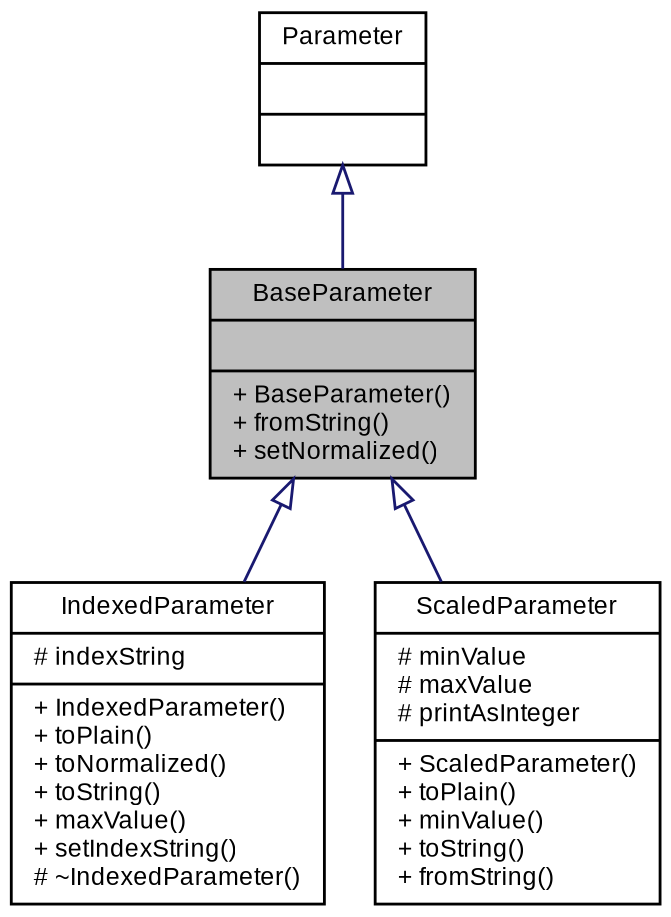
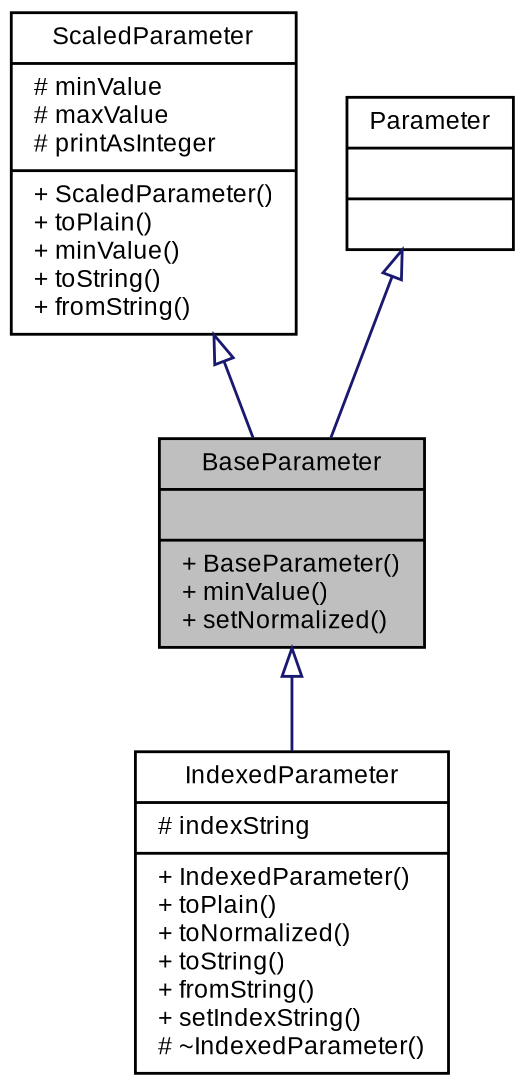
node "BaseParameter": text "+ fromString()" -> "+ minValue()"
edge "ScaledParameter" -> "BaseParameter": reversed
node "IndexedParameter": text "+ maxValue()" -> "+ fromString()"
